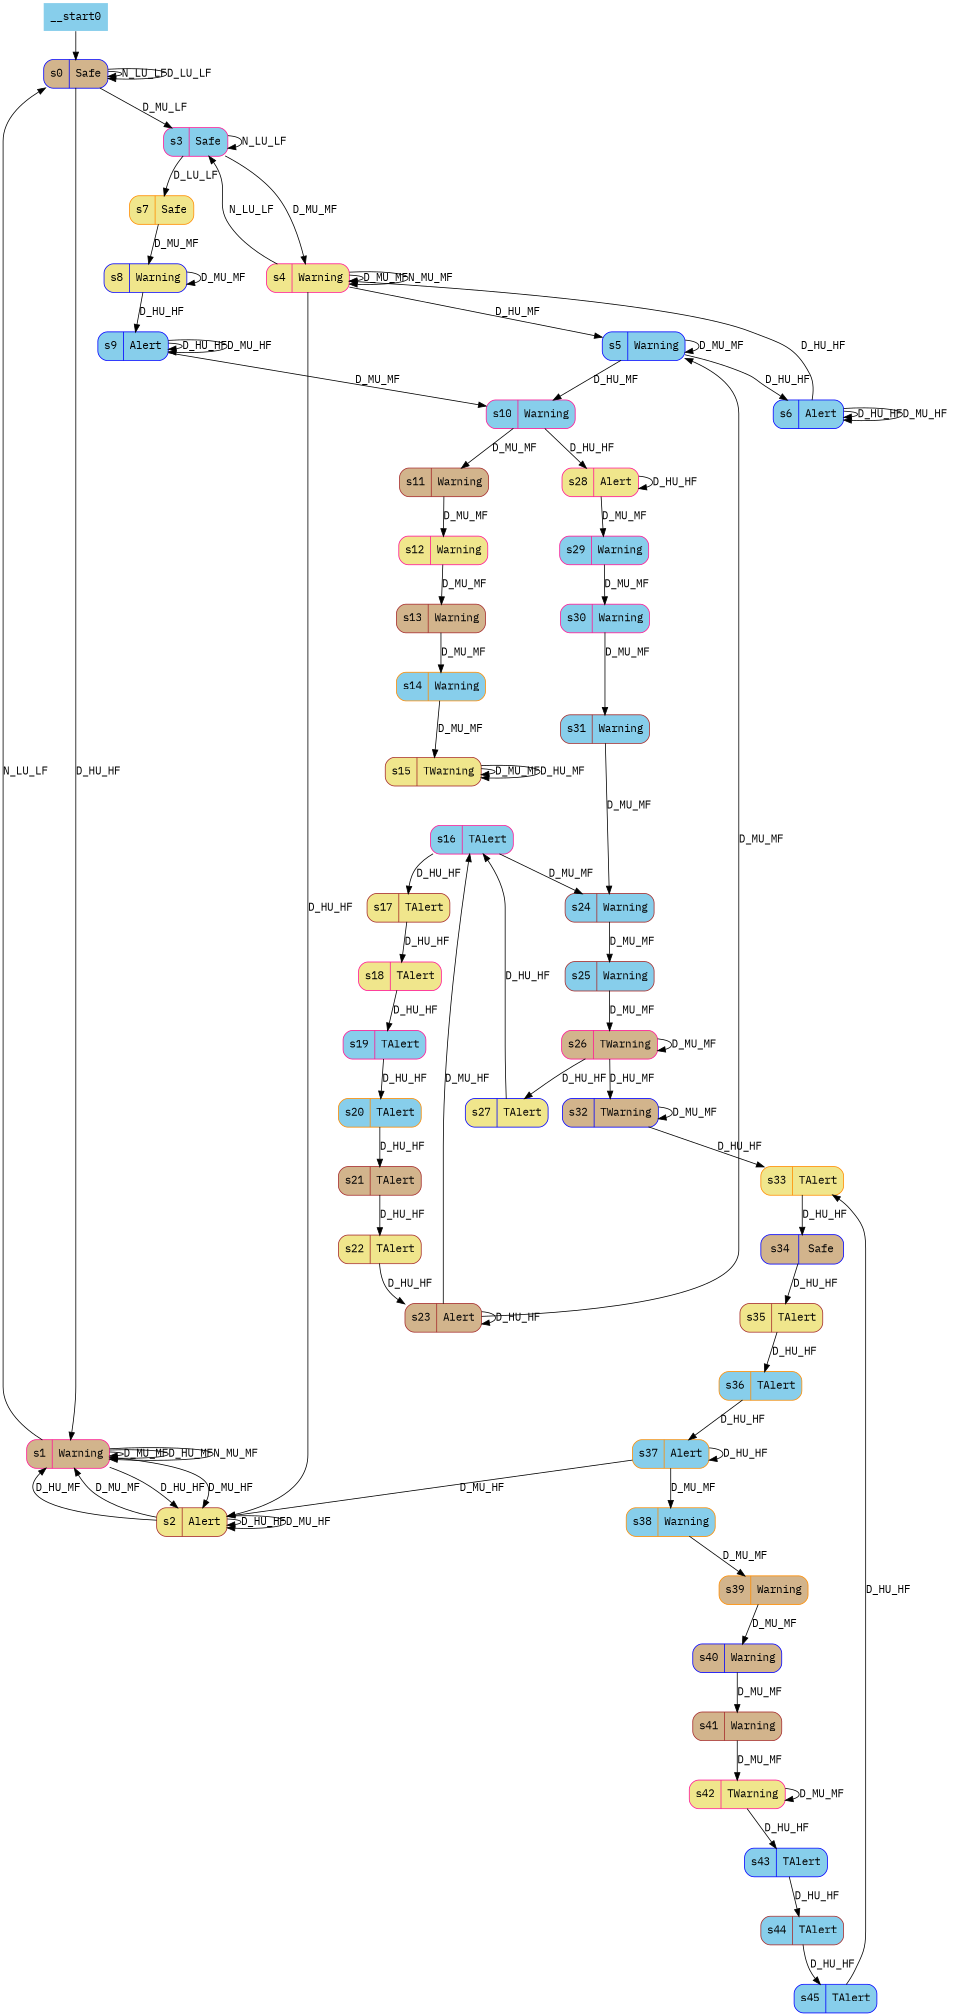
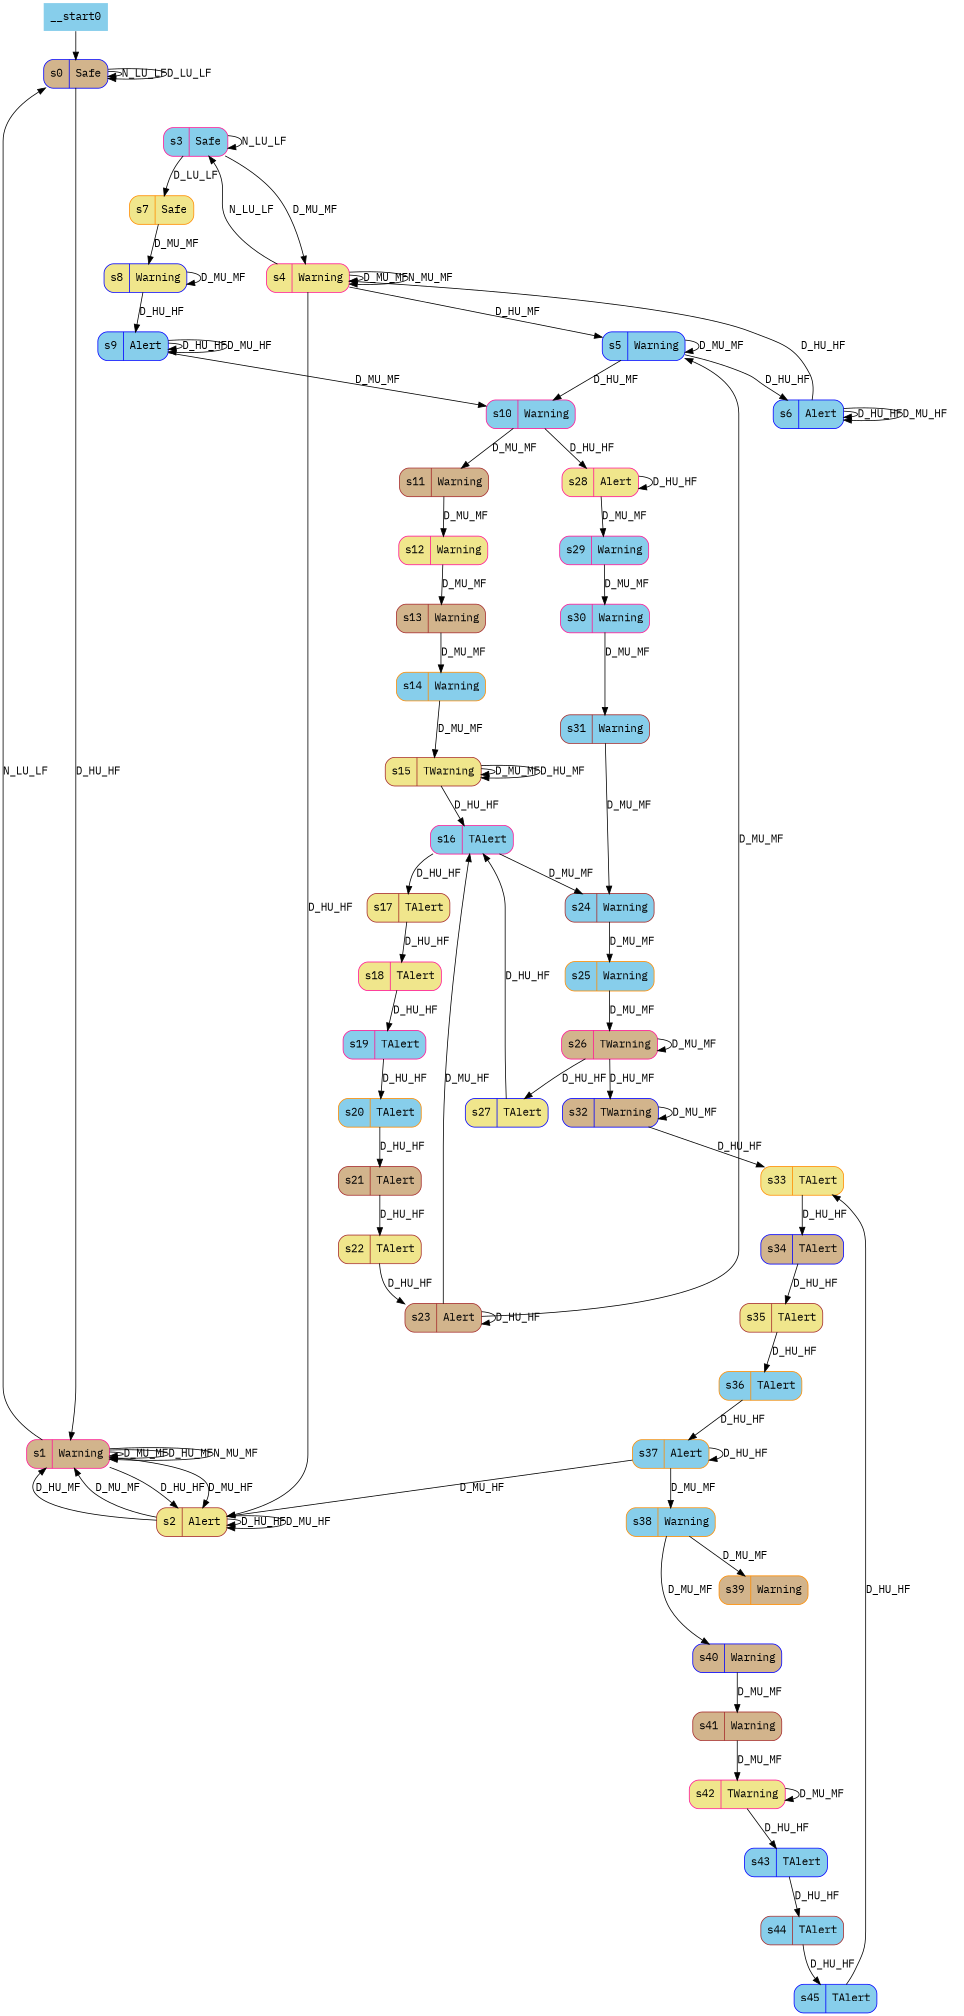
edge "s0" -> "s3": removed, label "D_MU_LF"
edge "s15" -> "s16": added, label "D_HU_HF"
node "s25": color brown -> darkorange
node "s34": text "Safe" -> "TAlert"
edge "s39" -> "s40": now "s38" -> "s40"
